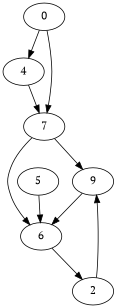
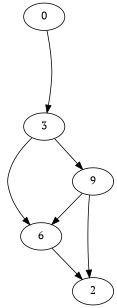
node "4": removed
node "7": label "7" -> "3"
node "5": removed
edge "2" -> "9": reversed
